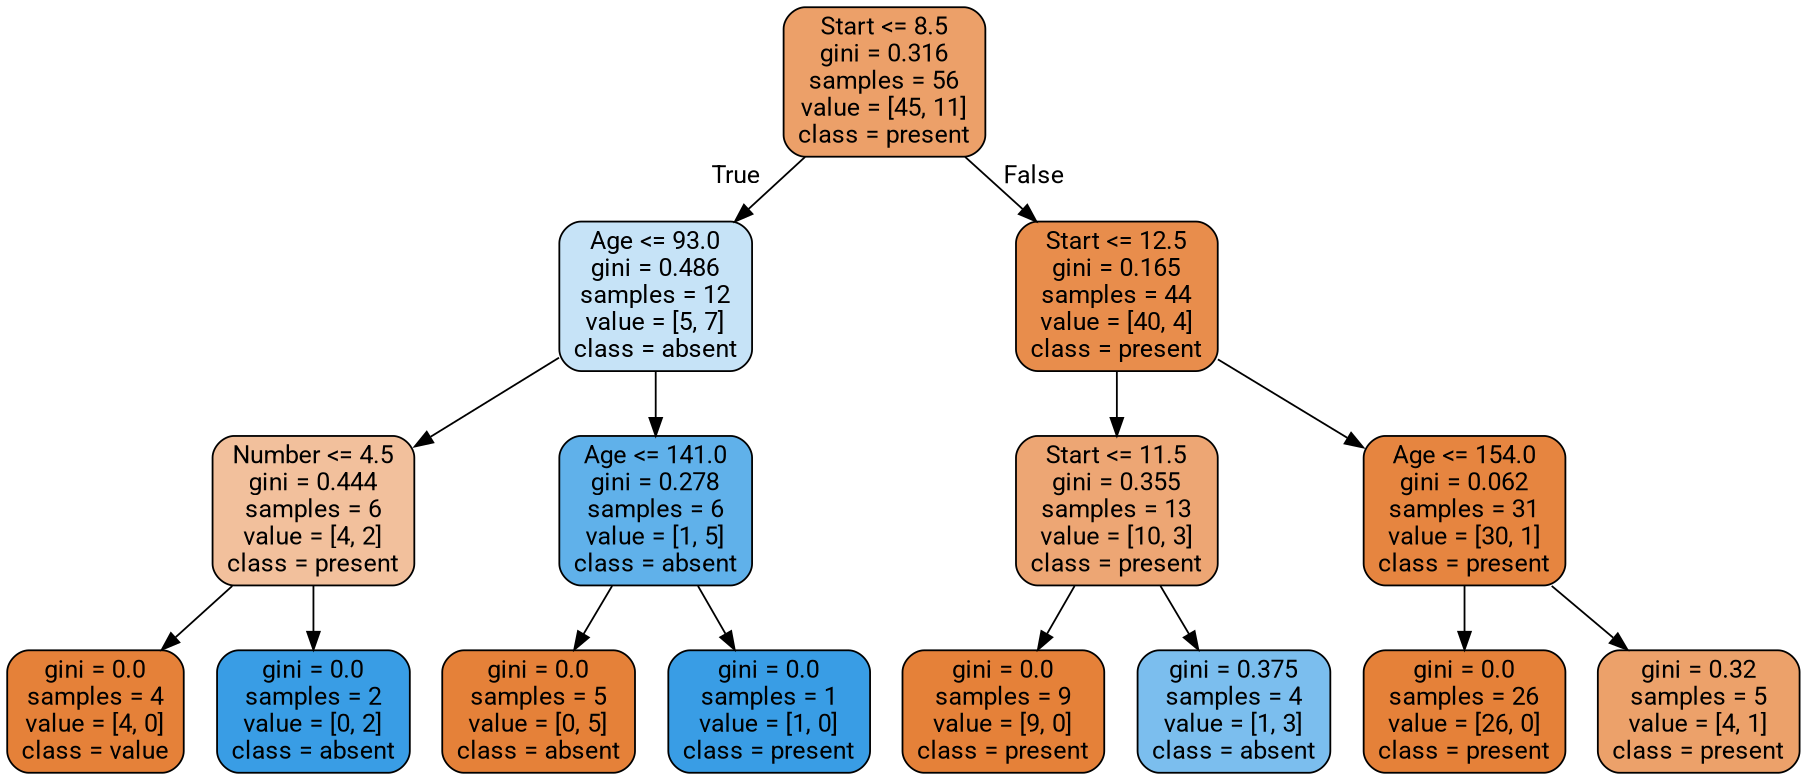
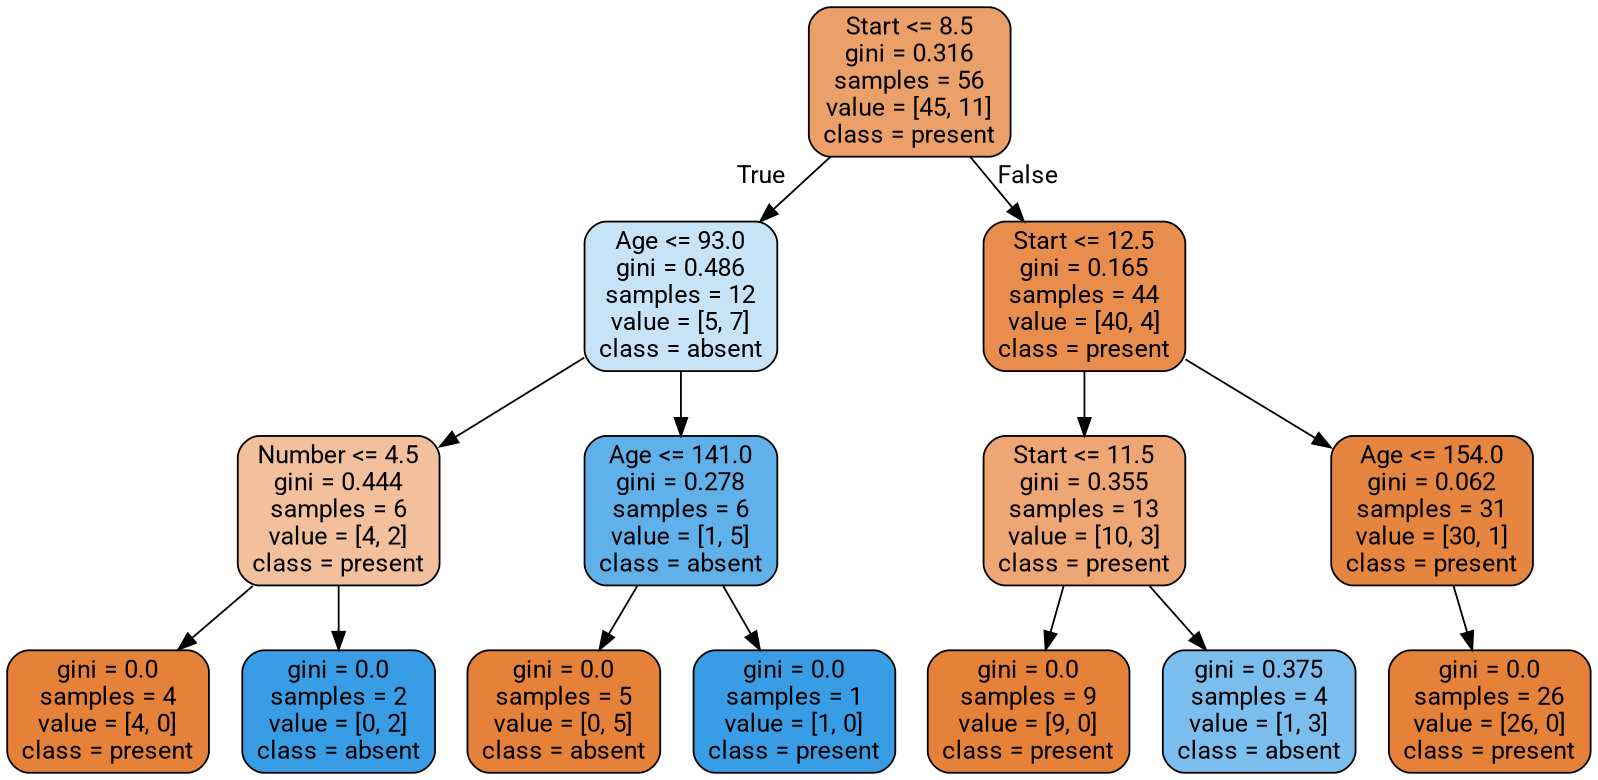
node "gini = 0.0 samples = 4 value = [4, 0] class = value": label "gini = 0.0 samples = 4 value = [4, 0] class = value" -> "gini = 0.0 samples = 4 value = [4, 0] class = present"
node "gini = 0.32 samples = 5 value = [4, 1] class = present": removed
